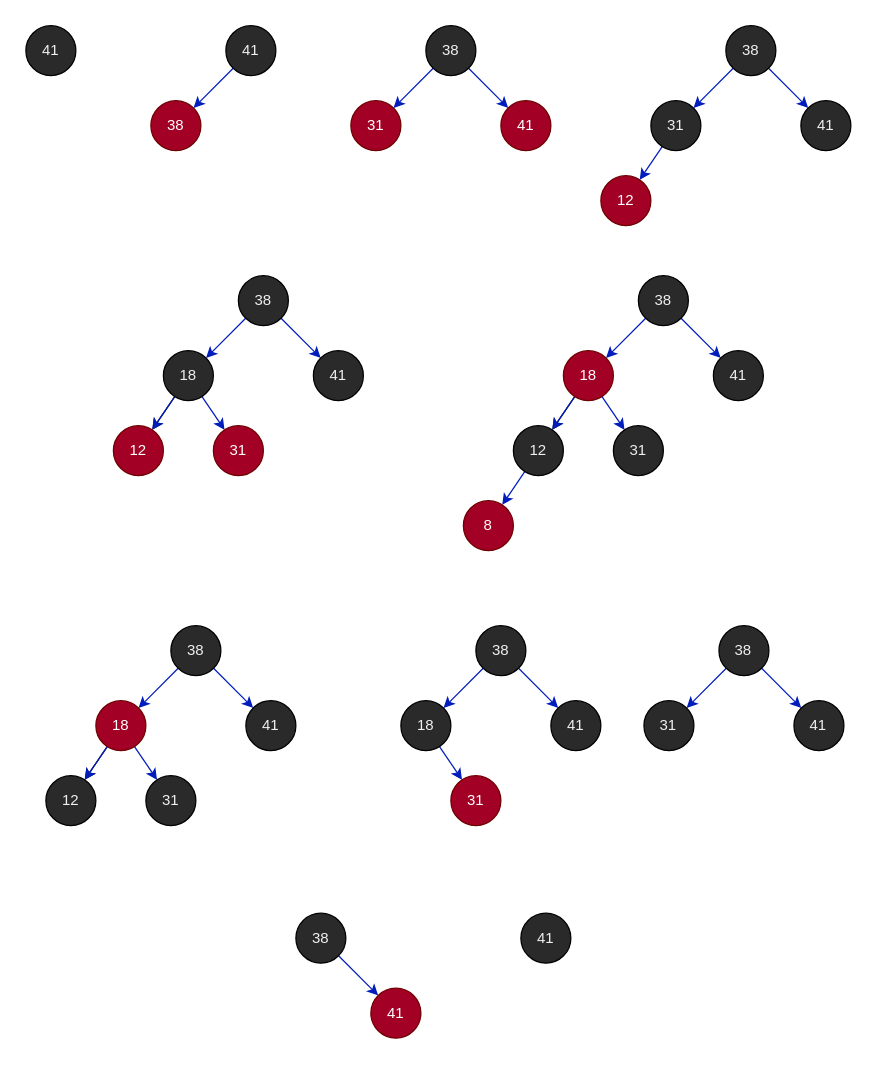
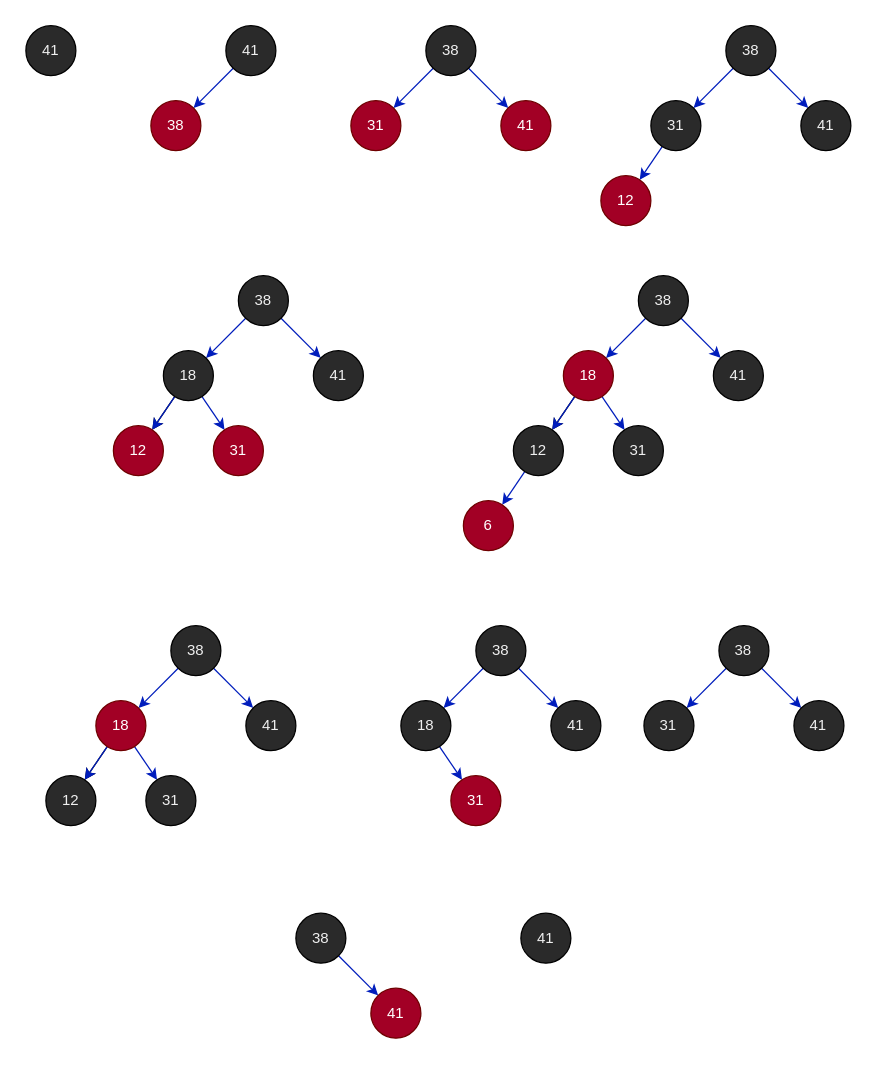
node "8": label "8" -> "6"
